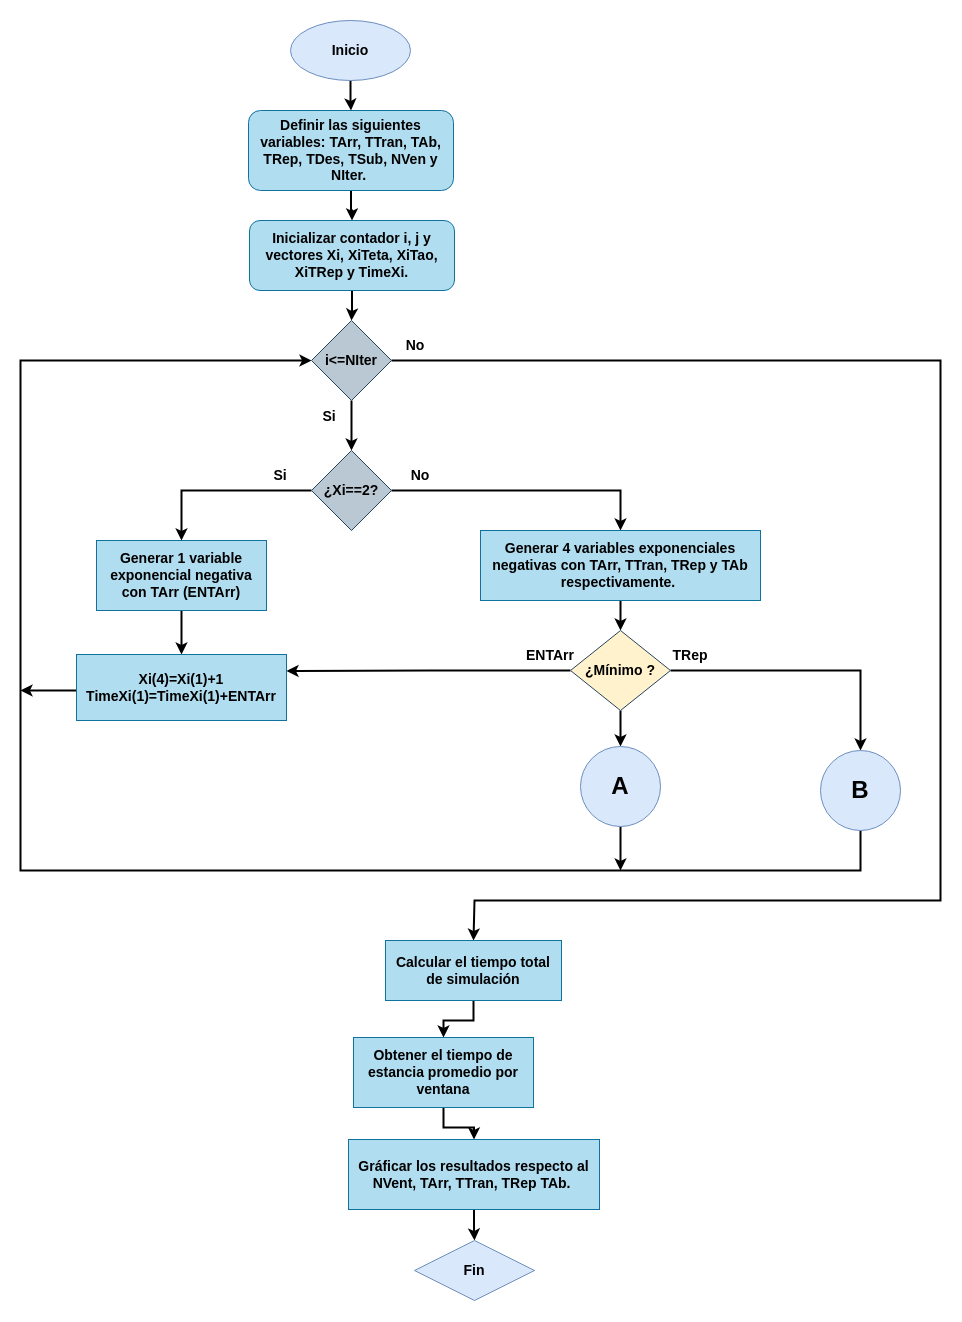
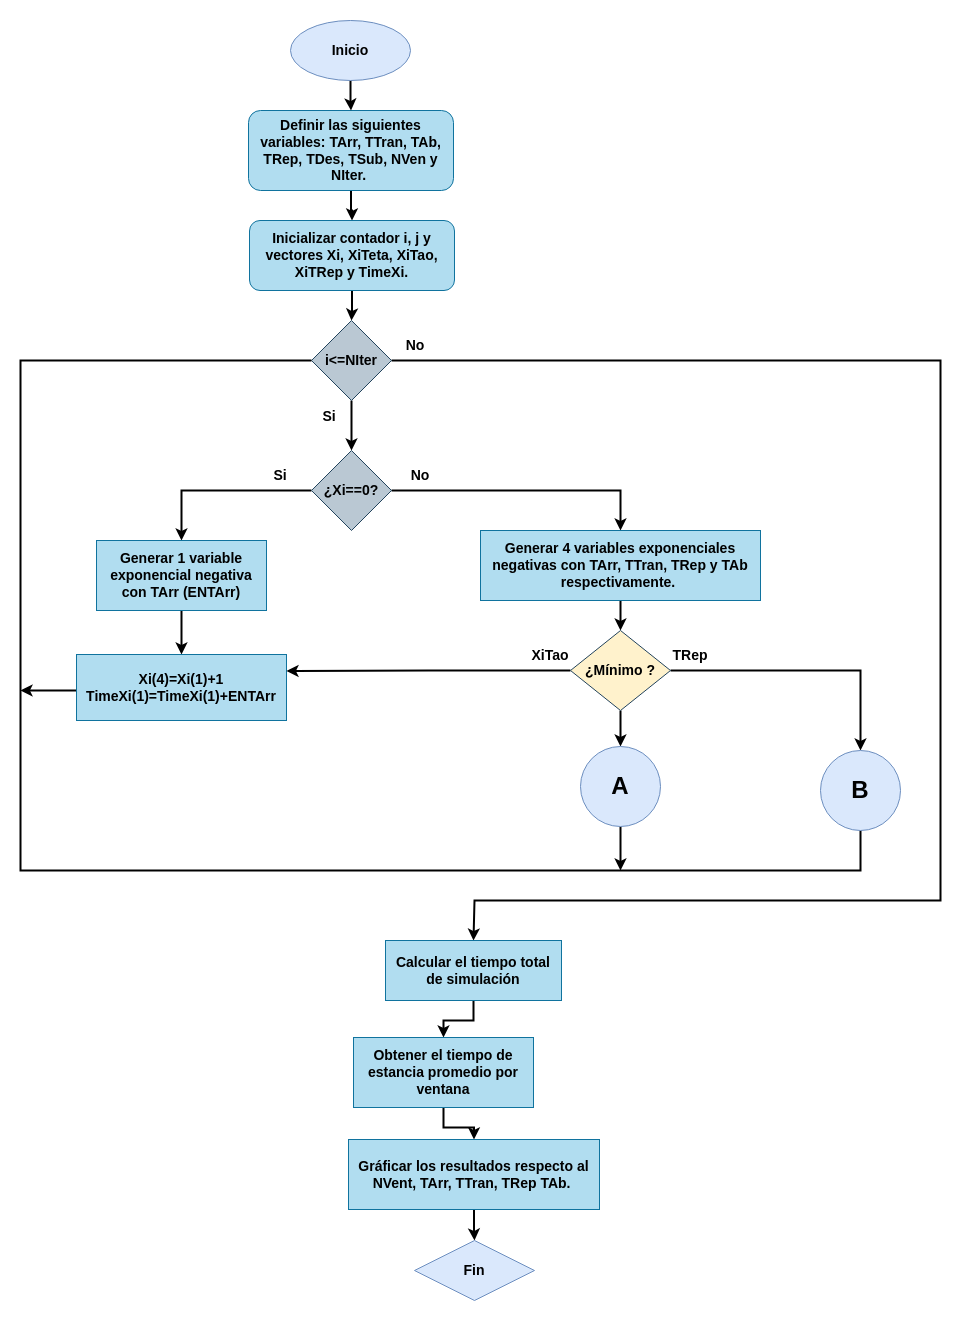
edge "B" -> "i<=NIter": arrowhead classic -> none
node "¿Xi==2?": label "¿Xi==2?" -> "¿Xi==0?"
node "ENTArr": label "ENTArr" -> "XiTao"
